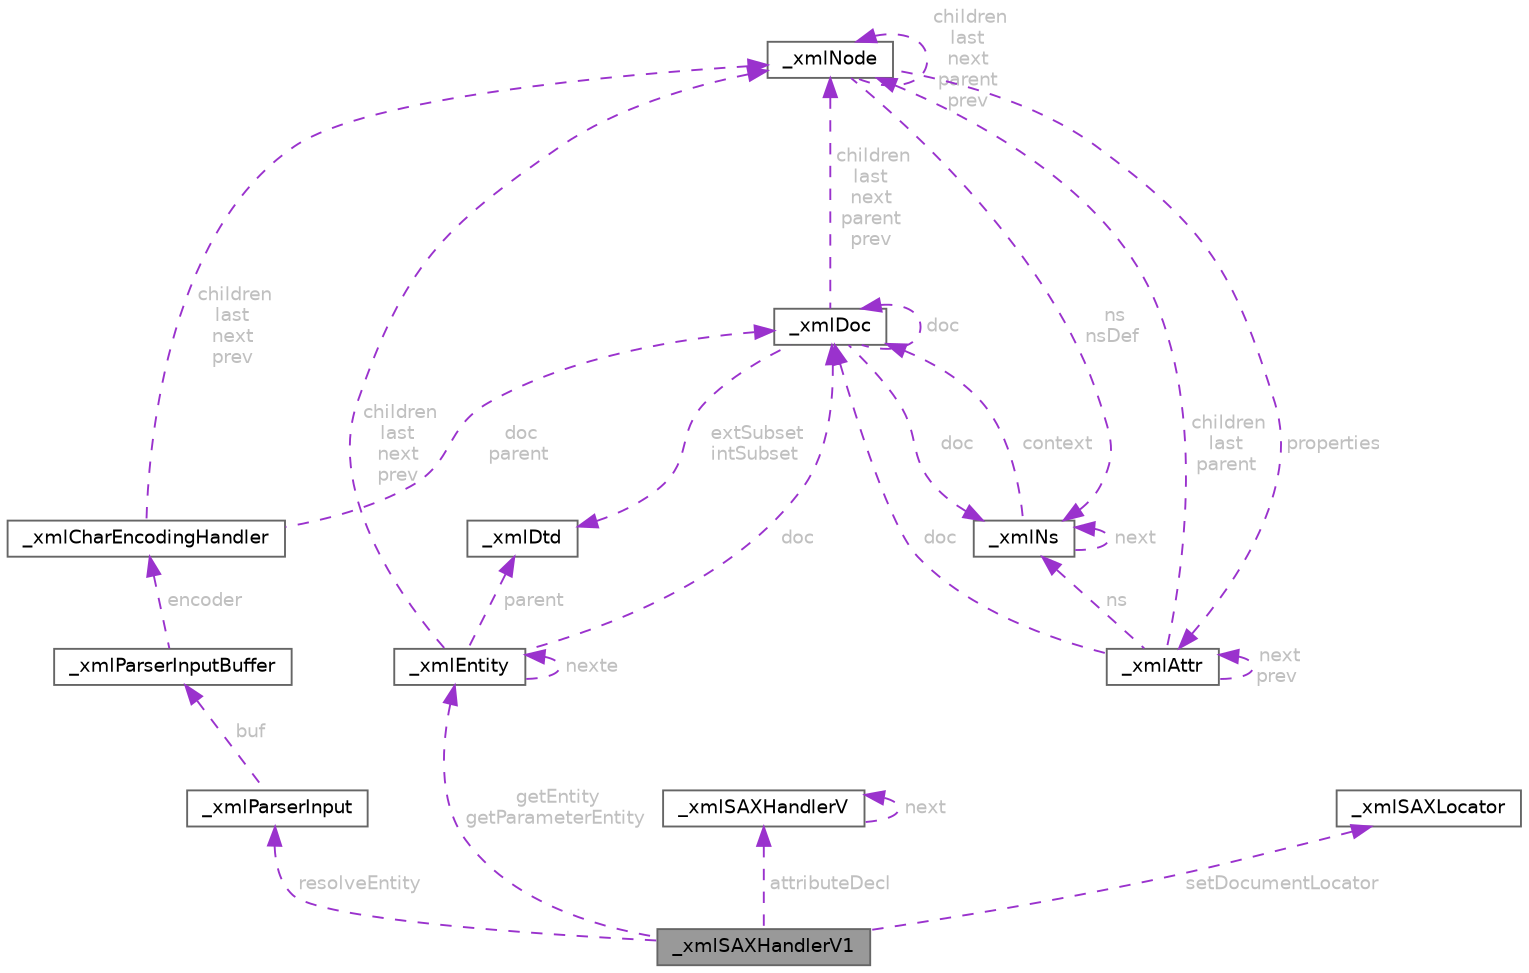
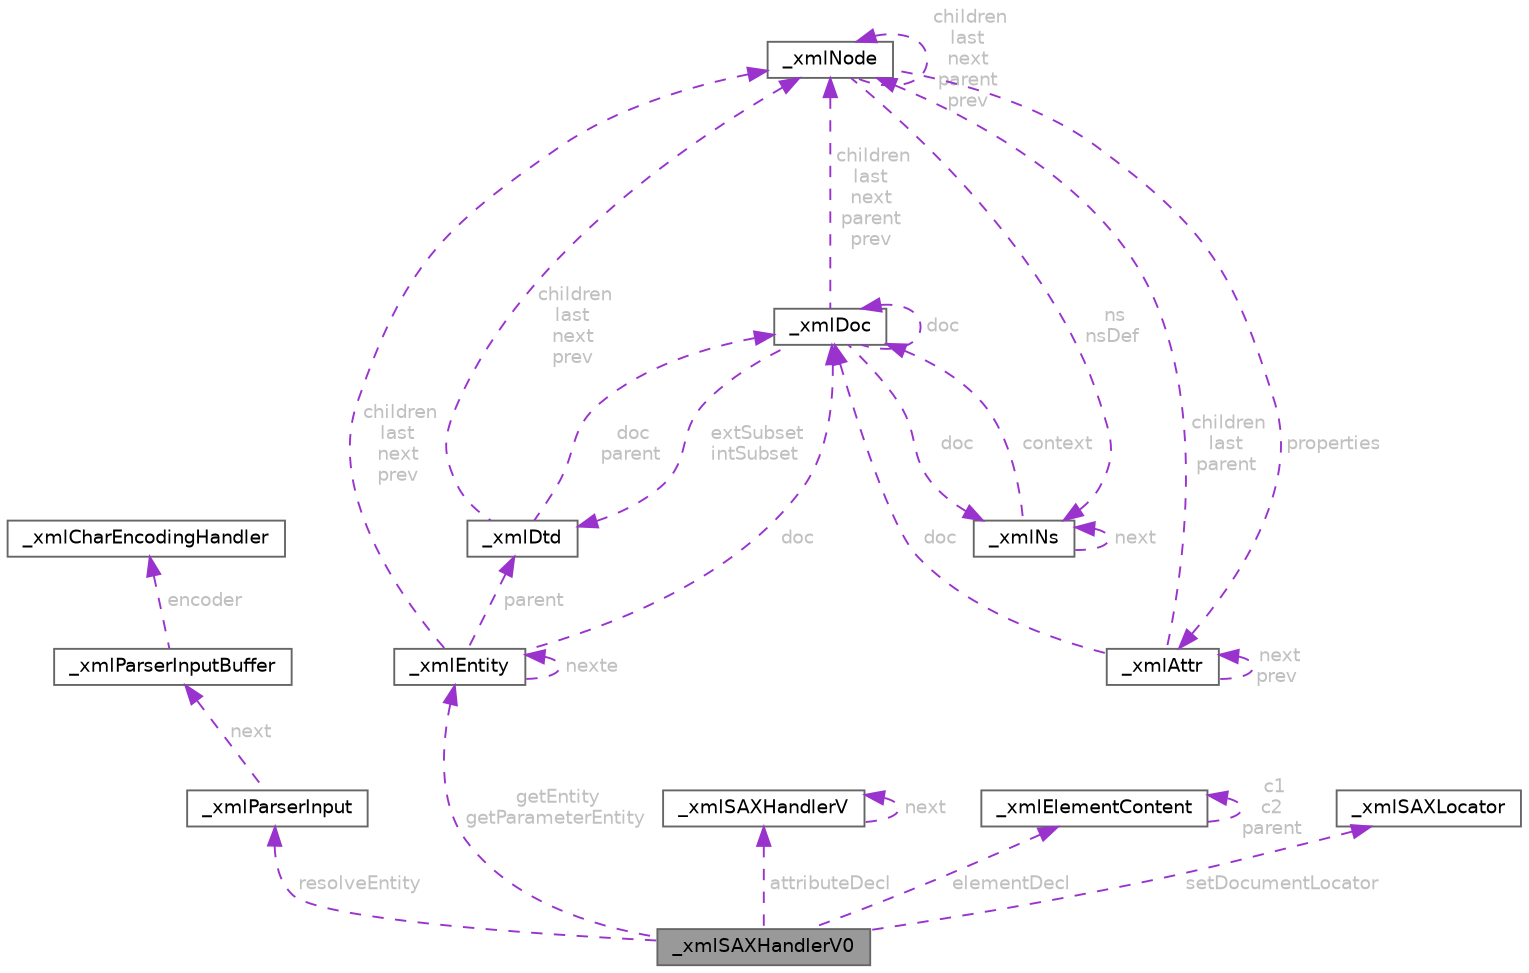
edge "_xmlCharEncodingHandler" -> "_xmlNode": now "_xmlDtd" -> "_xmlNode"
edge "_xmlCharEncodingHandler" -> "_xmlDoc": now "_xmlDtd" -> "_xmlDoc"
edge "_xmlAttr" -> "_xmlNs": removed, label "ns"
edge "_xmlParserInput" -> "_xmlParserInputBuffer": label " buf" -> " next"
node "_xmlElementContent": added
node "_xmlSAXHandlerV1": label "_xmlSAXHandlerV1" -> "_xmlSAXHandlerV0"
